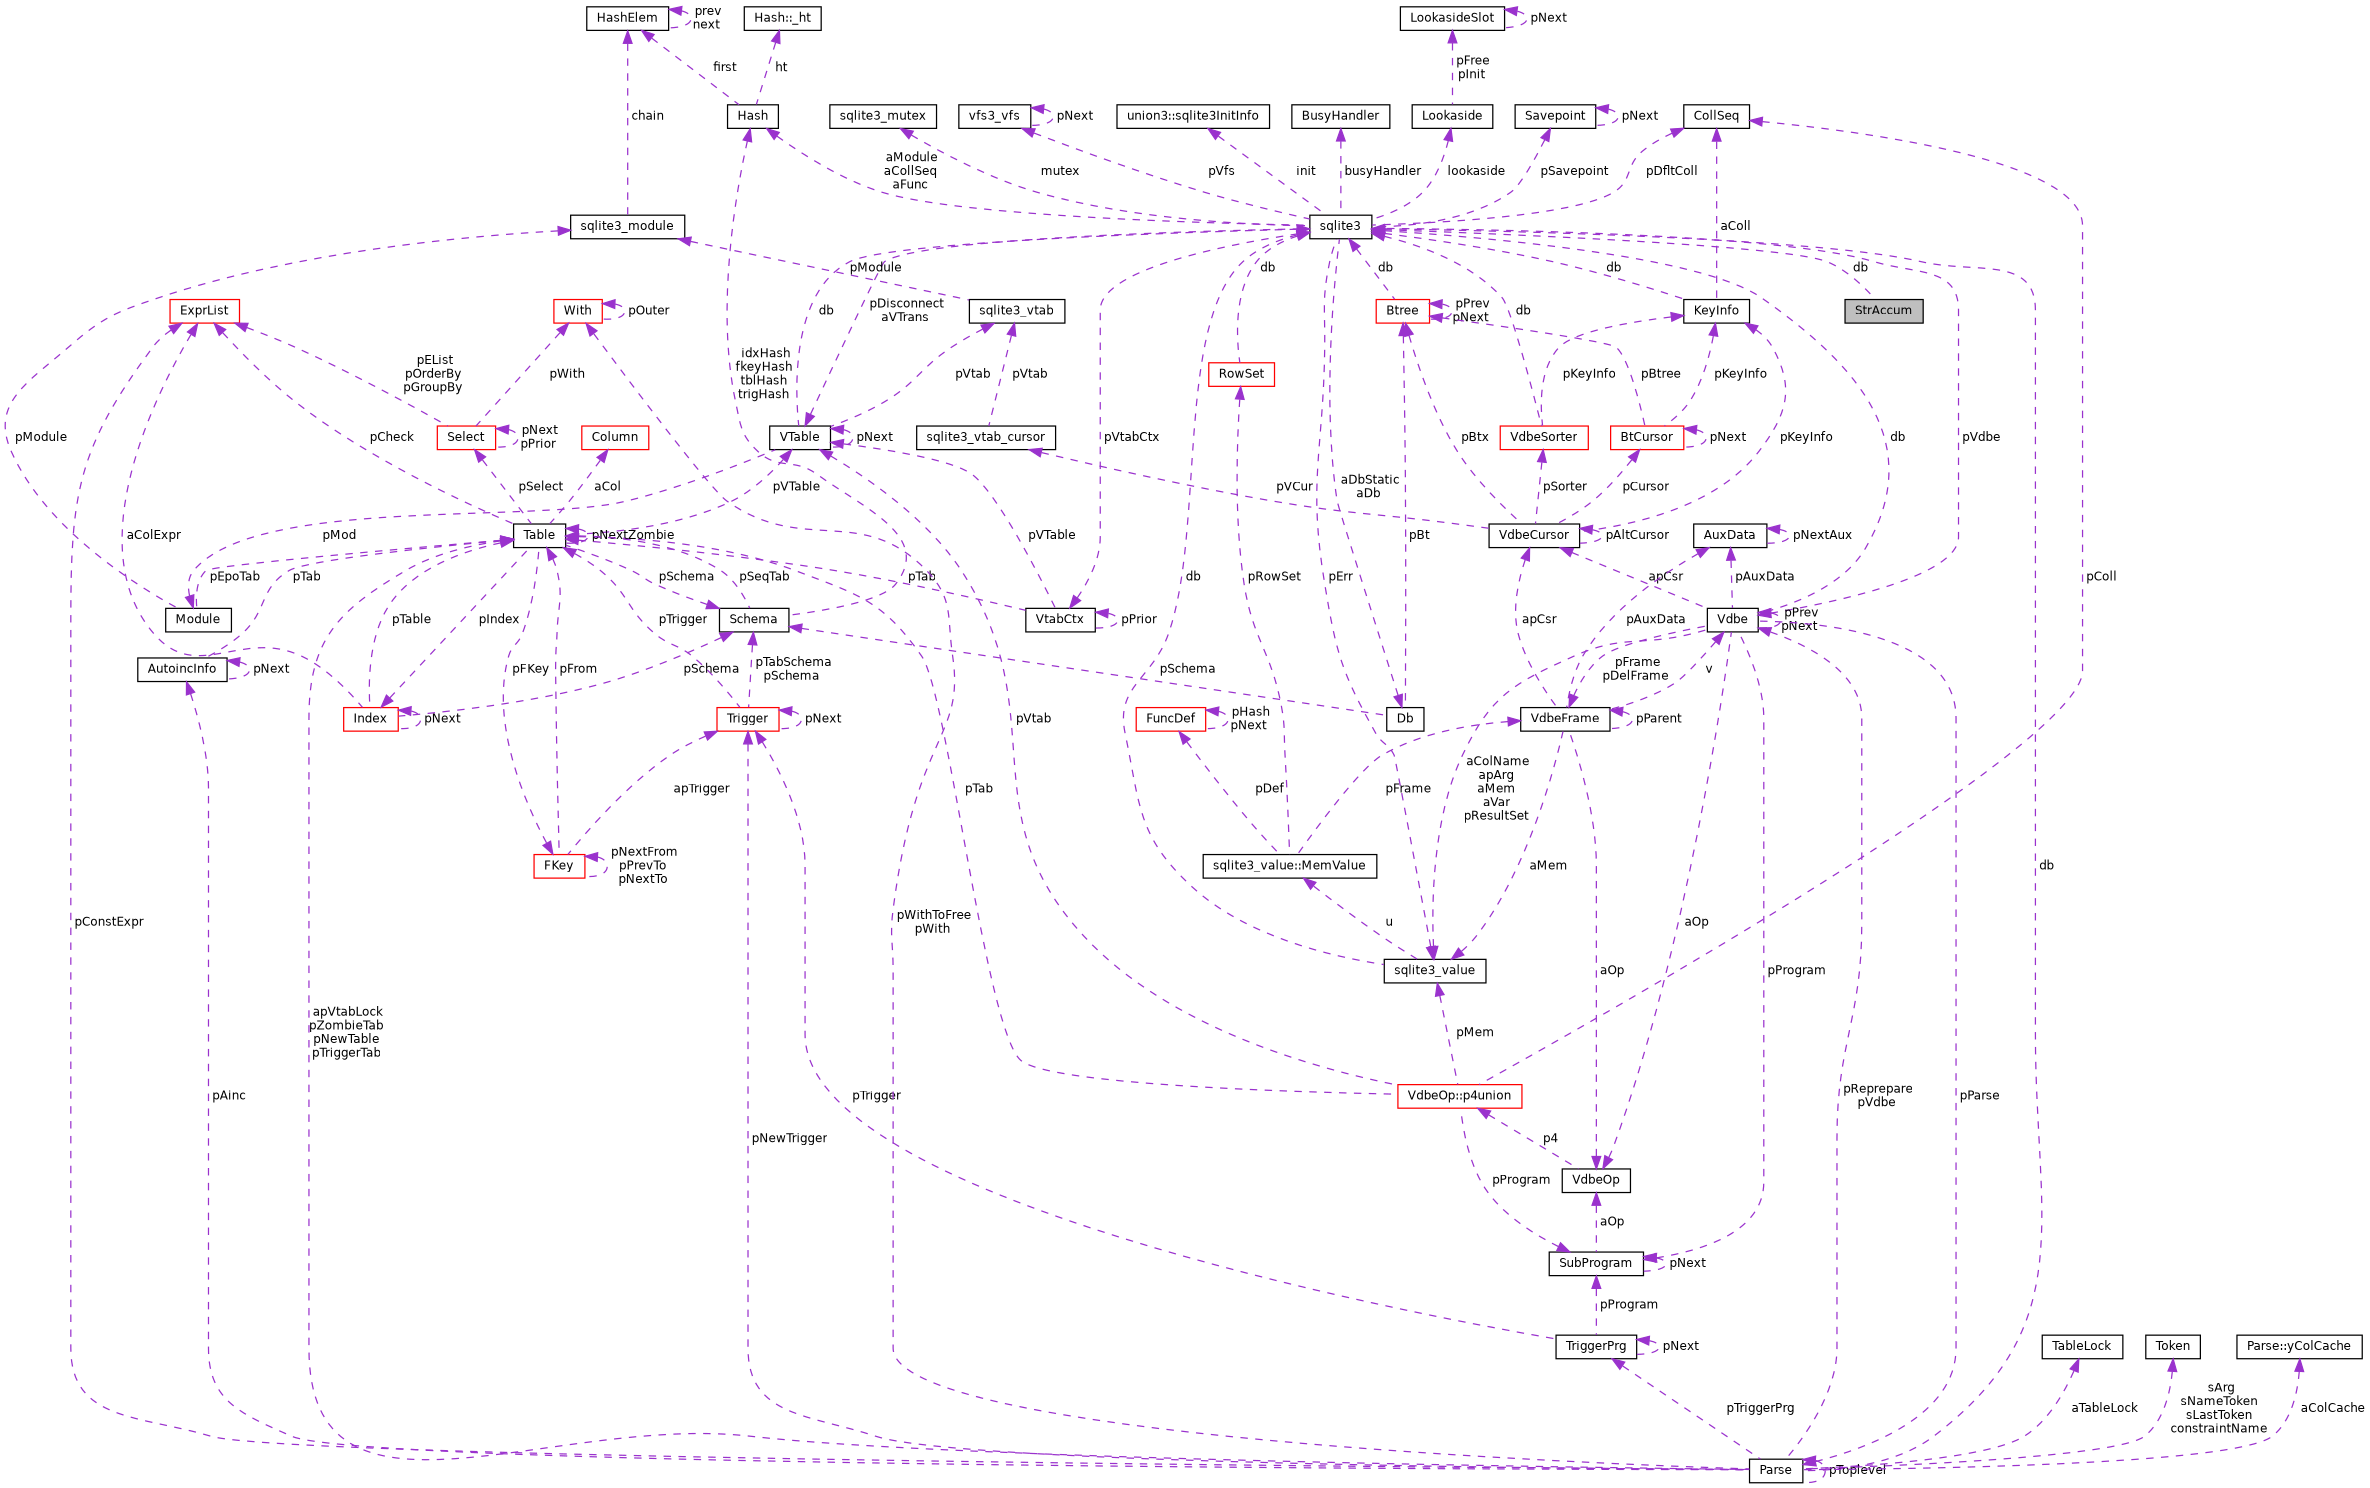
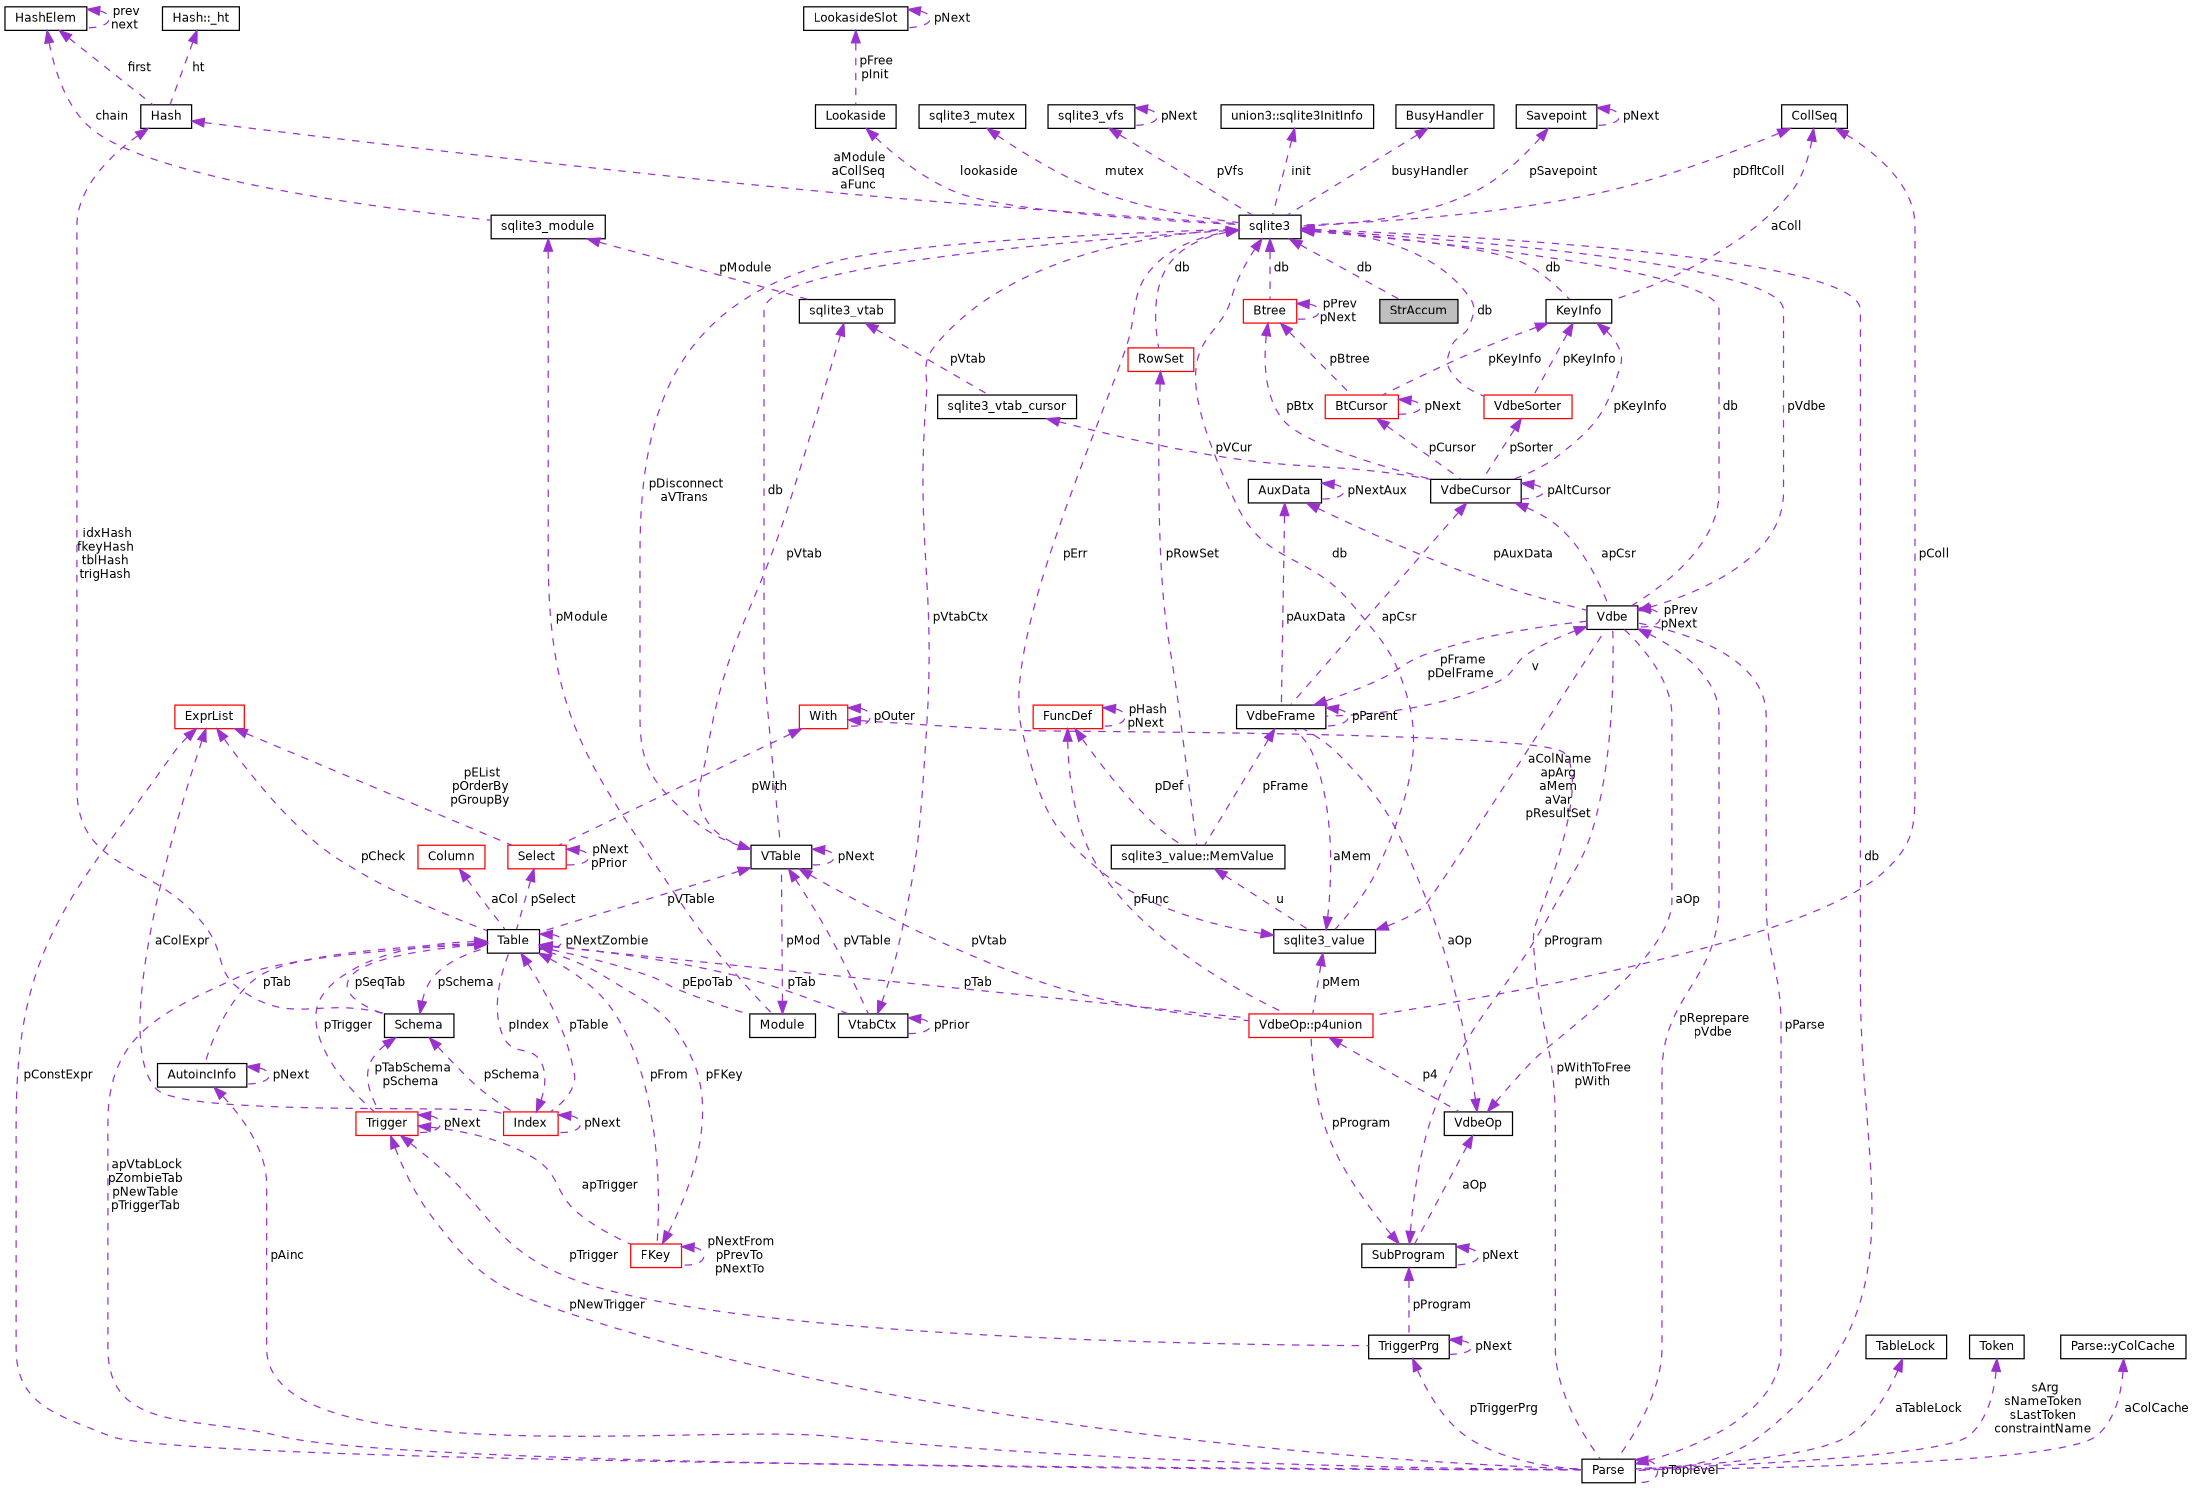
node "vfs3_vfs": label "vfs3_vfs" -> "sqlite3_vfs"
node "Db": removed
edge "VdbeOp::p4union" -> "FuncDef": added, label "pFunc"
